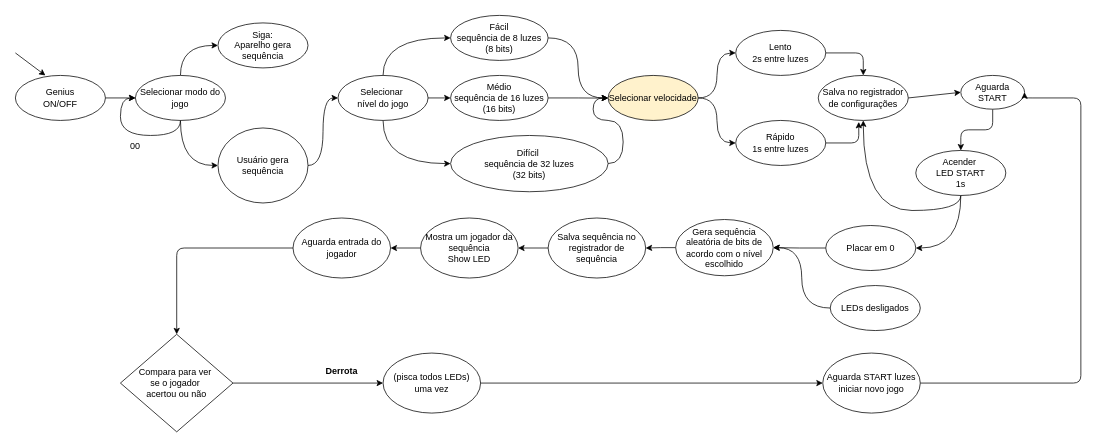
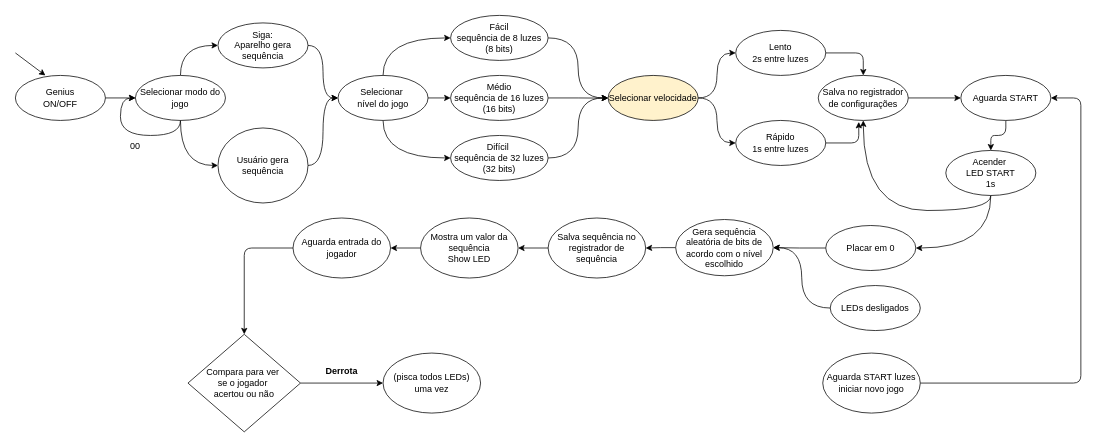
edge "Siga: Aparelho gera sequência" -> "Selecionar nível do jogo": added
node "Aguarda START": size 64x34 -> 90x45
node "Difícil sequência de 32 luzes (32 bits)": size 158x56 -> 98x45
node "Acender LED START 1s": moved (960, 173) -> (990, 173)
node "Mostra um jogador da sequência Show LED": label "Mostra um jogador da sequência Show LED" -> "Mostra um valor da sequência Show LED"
node "Compara para ver se o jogador acertou ou não": moved (177, 383) -> (244, 383)
edge "(pisca todos LEDs) uma vez" -> "Aguarda START luzes iniciar novo jogo": removed
